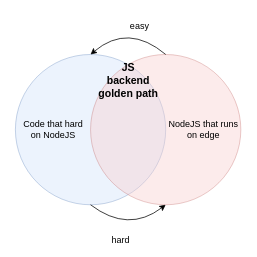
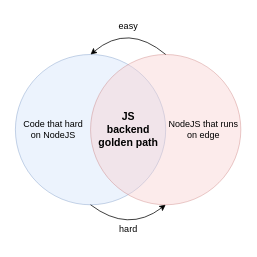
node "easy": moved (139, 27) -> (128, 27)
node "JSbackendgolden path": moved (128, 81) -> (128, 129)
node "hard": moved (120, 240) -> (128, 229)
